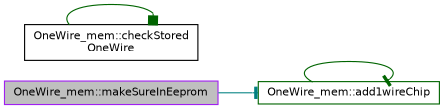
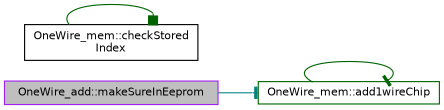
node "OneWire_mem::checkStored OneWire": label "OneWire_mem::checkStored OneWire" -> "OneWire_mem::checkStored Index"
node "OneWire_mem::makeSureInEeprom": label "OneWire_mem::makeSureInEeprom" -> "OneWire_add::makeSureInEeprom"
